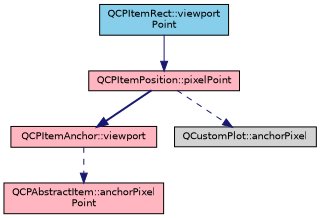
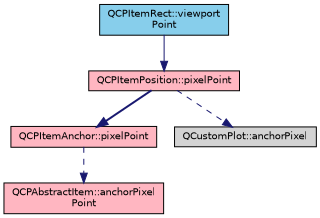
node "QCPItemAnchor::viewport": label "QCPItemAnchor::viewport" -> "QCPItemAnchor::pixelPoint"
